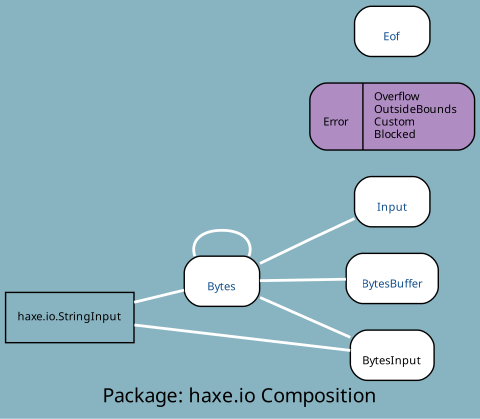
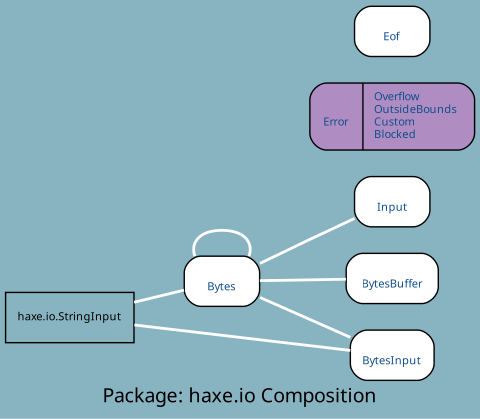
node "Error": fontcolor black -> #104e8b
node "BytesInput": fontcolor black -> #104e8b
